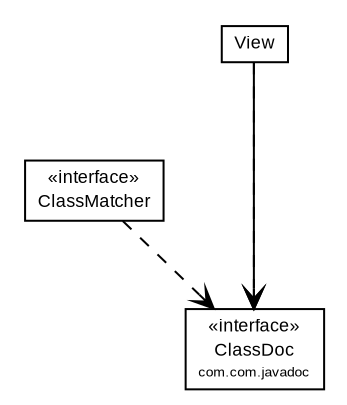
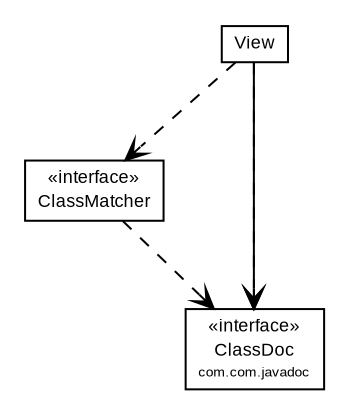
edge "View" -> "ClassMatcher": added
